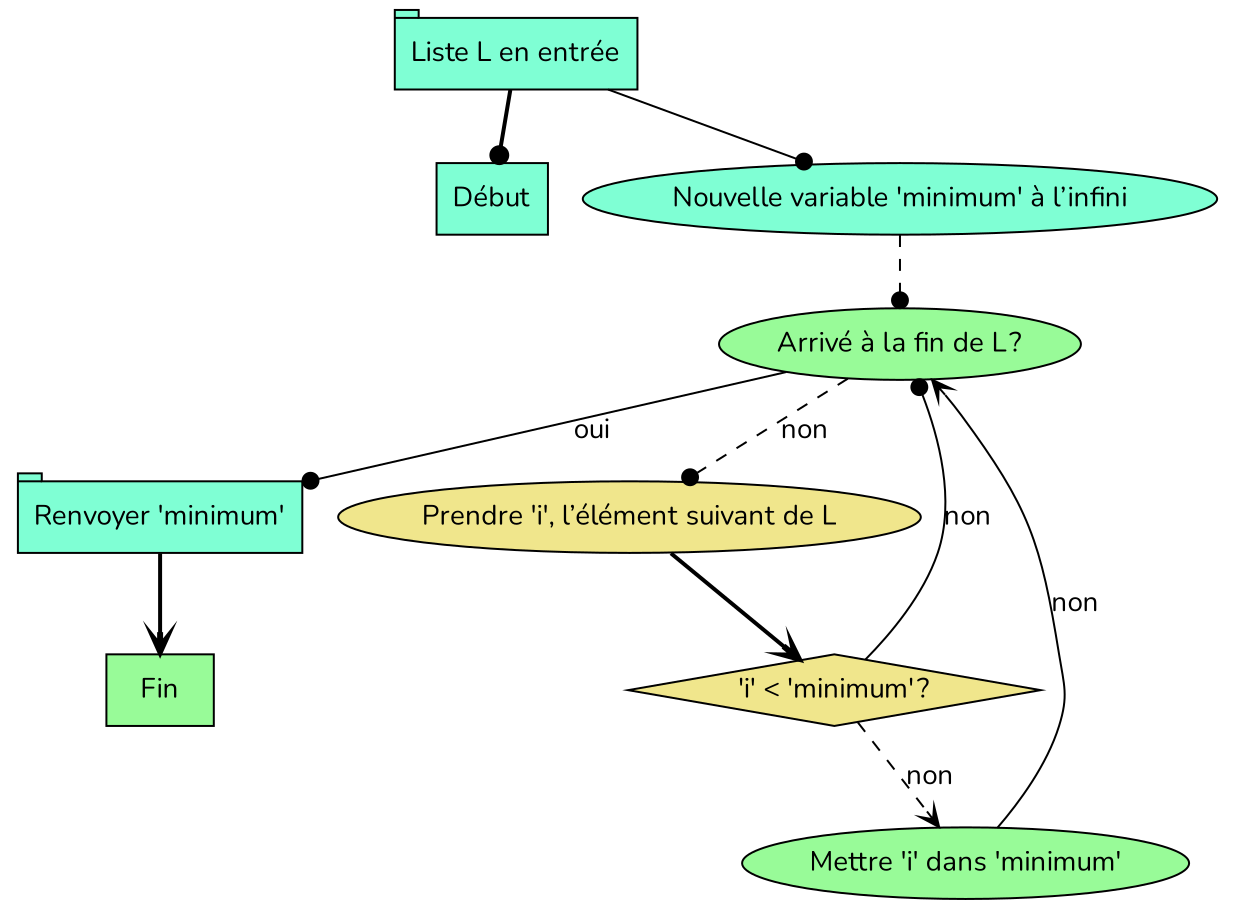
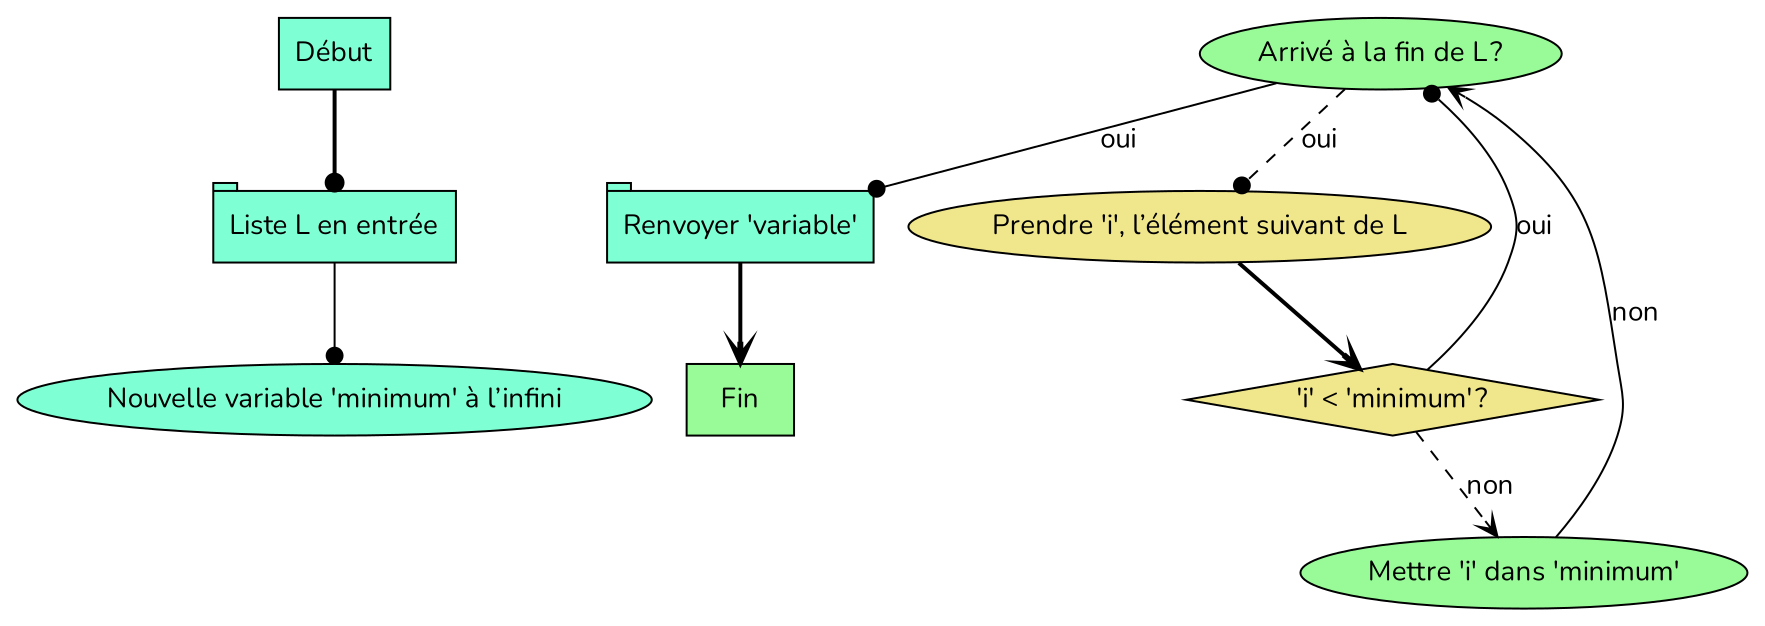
edge "Liste L en entrée" -> "Début": reversed
edge "Nouvelle variable 'minimum' à l’infini" -> "Arrivé à la fin de L ?": removed
edge "Arrivé à la fin de L ?" -> "Prendre 'i', l’élément suivant de L": label "non" -> "oui"
node "Renvoyer 'minimum'": label "Renvoyer 'minimum'" -> "Renvoyer 'variable'"
edge "'i' < 'minimum' ?" -> "Arrivé à la fin de L ?": label "non" -> "oui"
